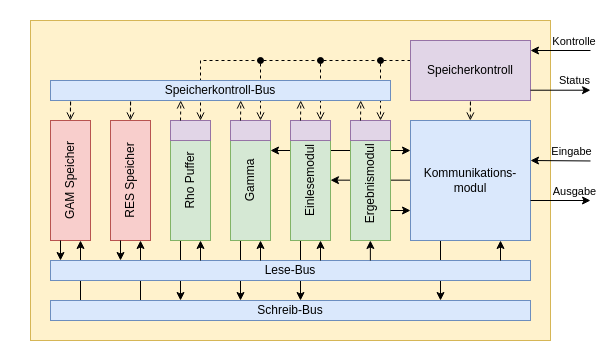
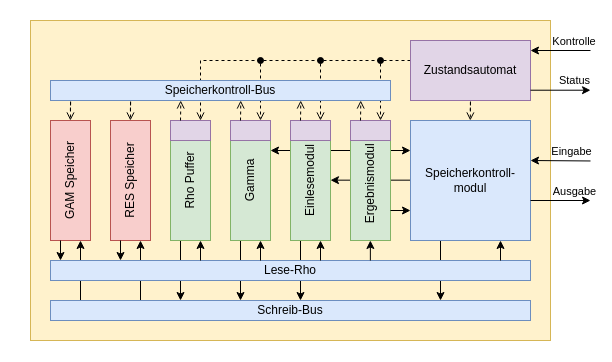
node "Speicherkontroll": label "Speicherkontroll" -> "Zustandsautomat"
node "Kommunikations- modul": label "Kommunikations- modul" -> "Speicherkontroll- modul"
node "Lese-Bus": label "Lese-Bus" -> "Lese-Rho"
